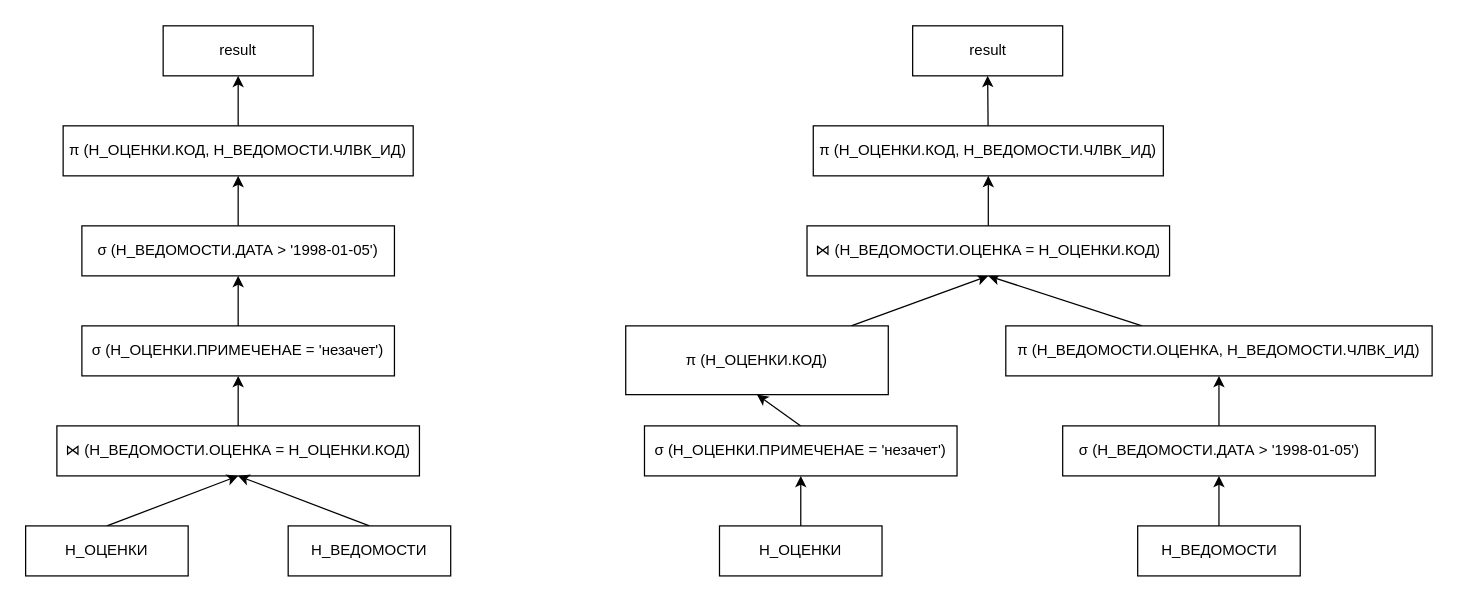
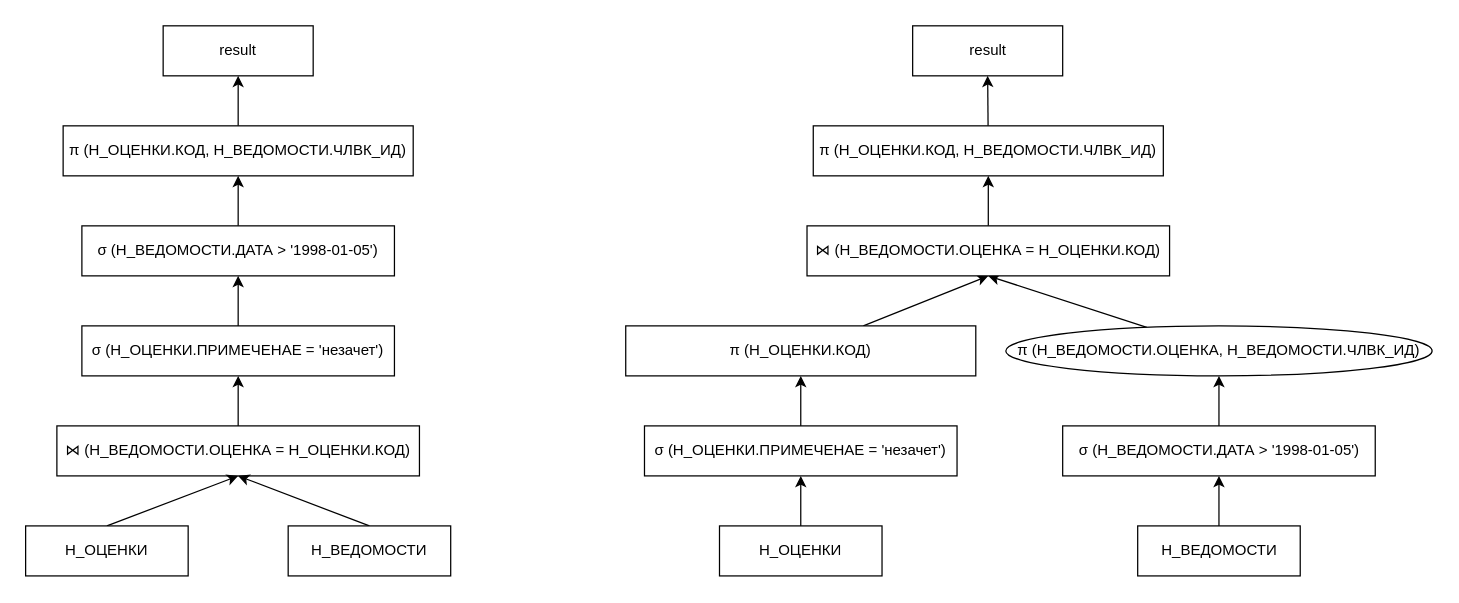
node "π (Н_ВЕДОМОСТИ.ОЦЕНКА, Н_ВЕДОМОСТИ.ЧЛВК_ИД)": shape rectangle -> ellipse
node "π (Н_ОЦЕНКИ.КОД)": size 263x69 -> 350x50
